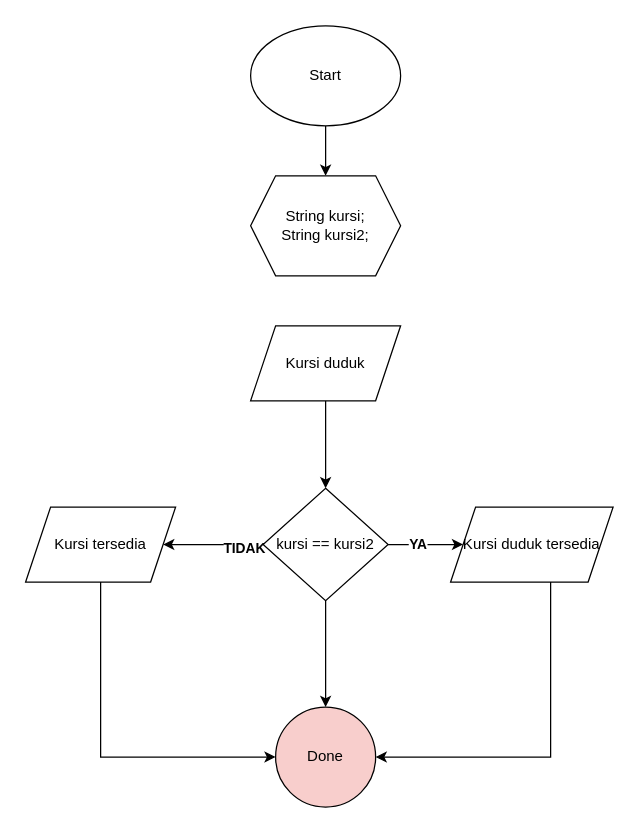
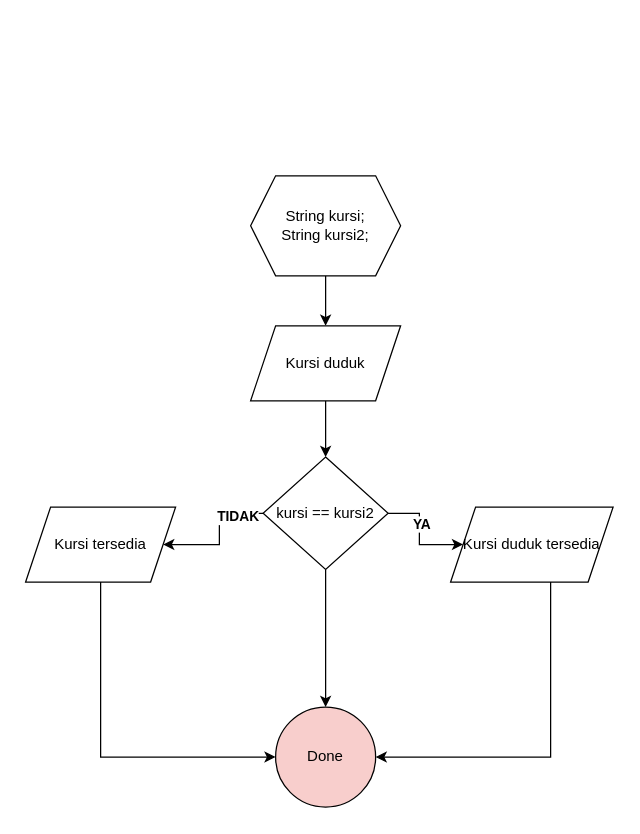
node "Start": removed
edge "Start" -> "String kursi; String kursi2;": removed
edge "String kursi; String kursi2;" -> "Kursi duduk": added
node "kursi == kursi2": moved (326, 544) -> (326, 513)
